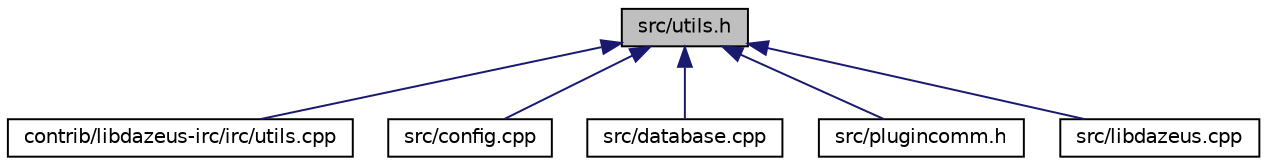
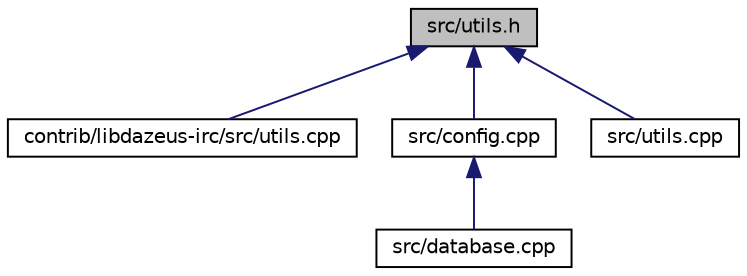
edge "src/database.cpp" -> "src/utils.h": now "src/database.cpp" -> "src/config.cpp"
node "contrib/libdazeus-irc/irc/utils.cpp": label "contrib/libdazeus-irc/irc/utils.cpp" -> "contrib/libdazeus-irc/src/utils.cpp"
node "src/plugincomm.h": removed
node "src/libdazeus.cpp": label "src/libdazeus.cpp" -> "src/utils.cpp"
